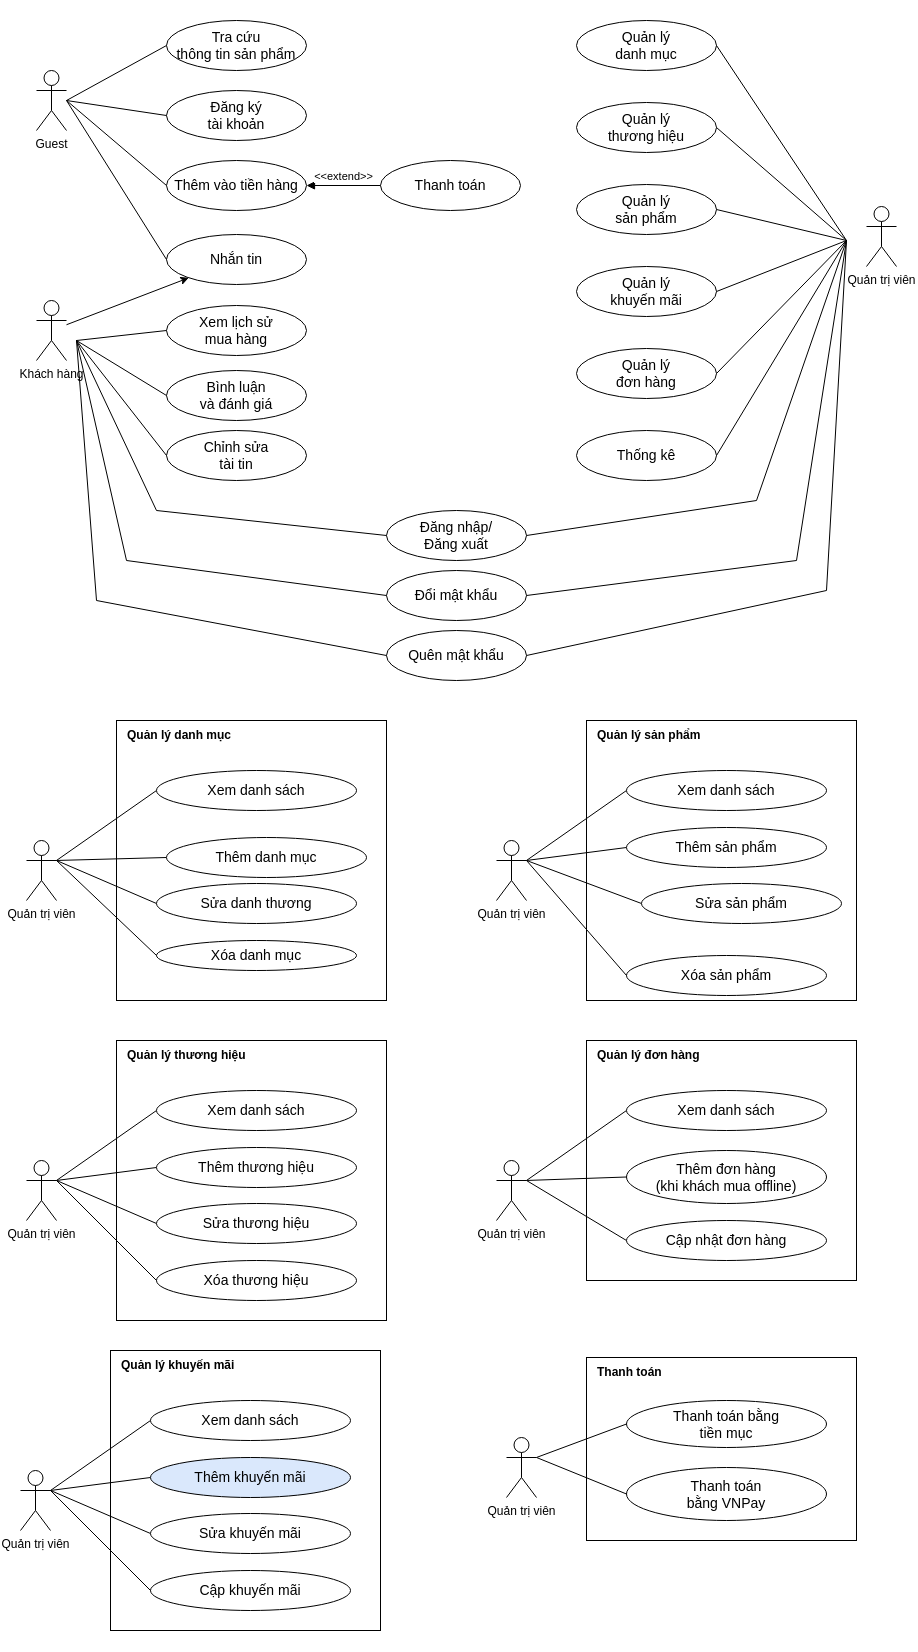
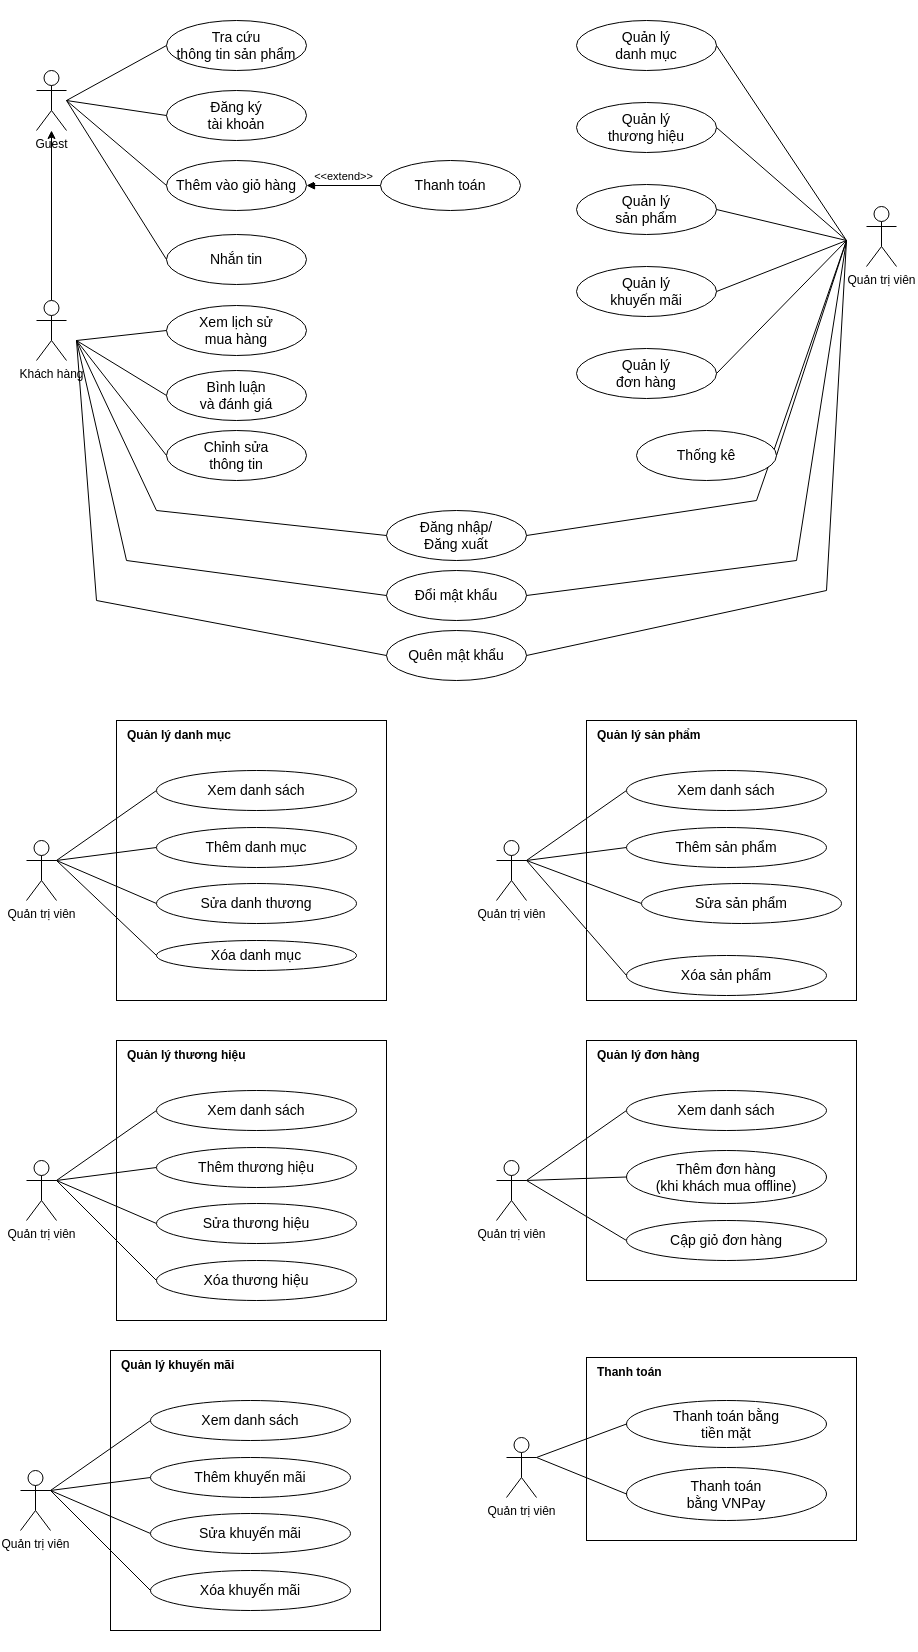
node "Thêm vào tiền hàng": label "Thêm vào tiền hàng" -> "Thêm vào giỏ hàng"
edge "Khách hàng" -> "Nhắn tin": now "Khách hàng" -> "Guest"
node "Chỉnh sửa tài tin": label "Chỉnh sửa tài tin" -> "Chỉnh sửa thông tin"
node "Thống kê": moved (647, 456) -> (707, 456)
node "Thêm danh mục": moved (267, 858) -> (257, 848)
node "Cập nhật đơn hàng": label "Cập nhật đơn hàng" -> "Cập giỏ đơn hàng"
node "Thanh toán bằng tiền mục": label "Thanh toán bằng tiền mục" -> "Thanh toán bằng tiền mặt"
node "Thêm khuyến mãi": fillcolor #dae8fc -> #ffffff
node "Cập khuyến mãi": label "Cập khuyến mãi" -> "Xóa khuyến mãi"
